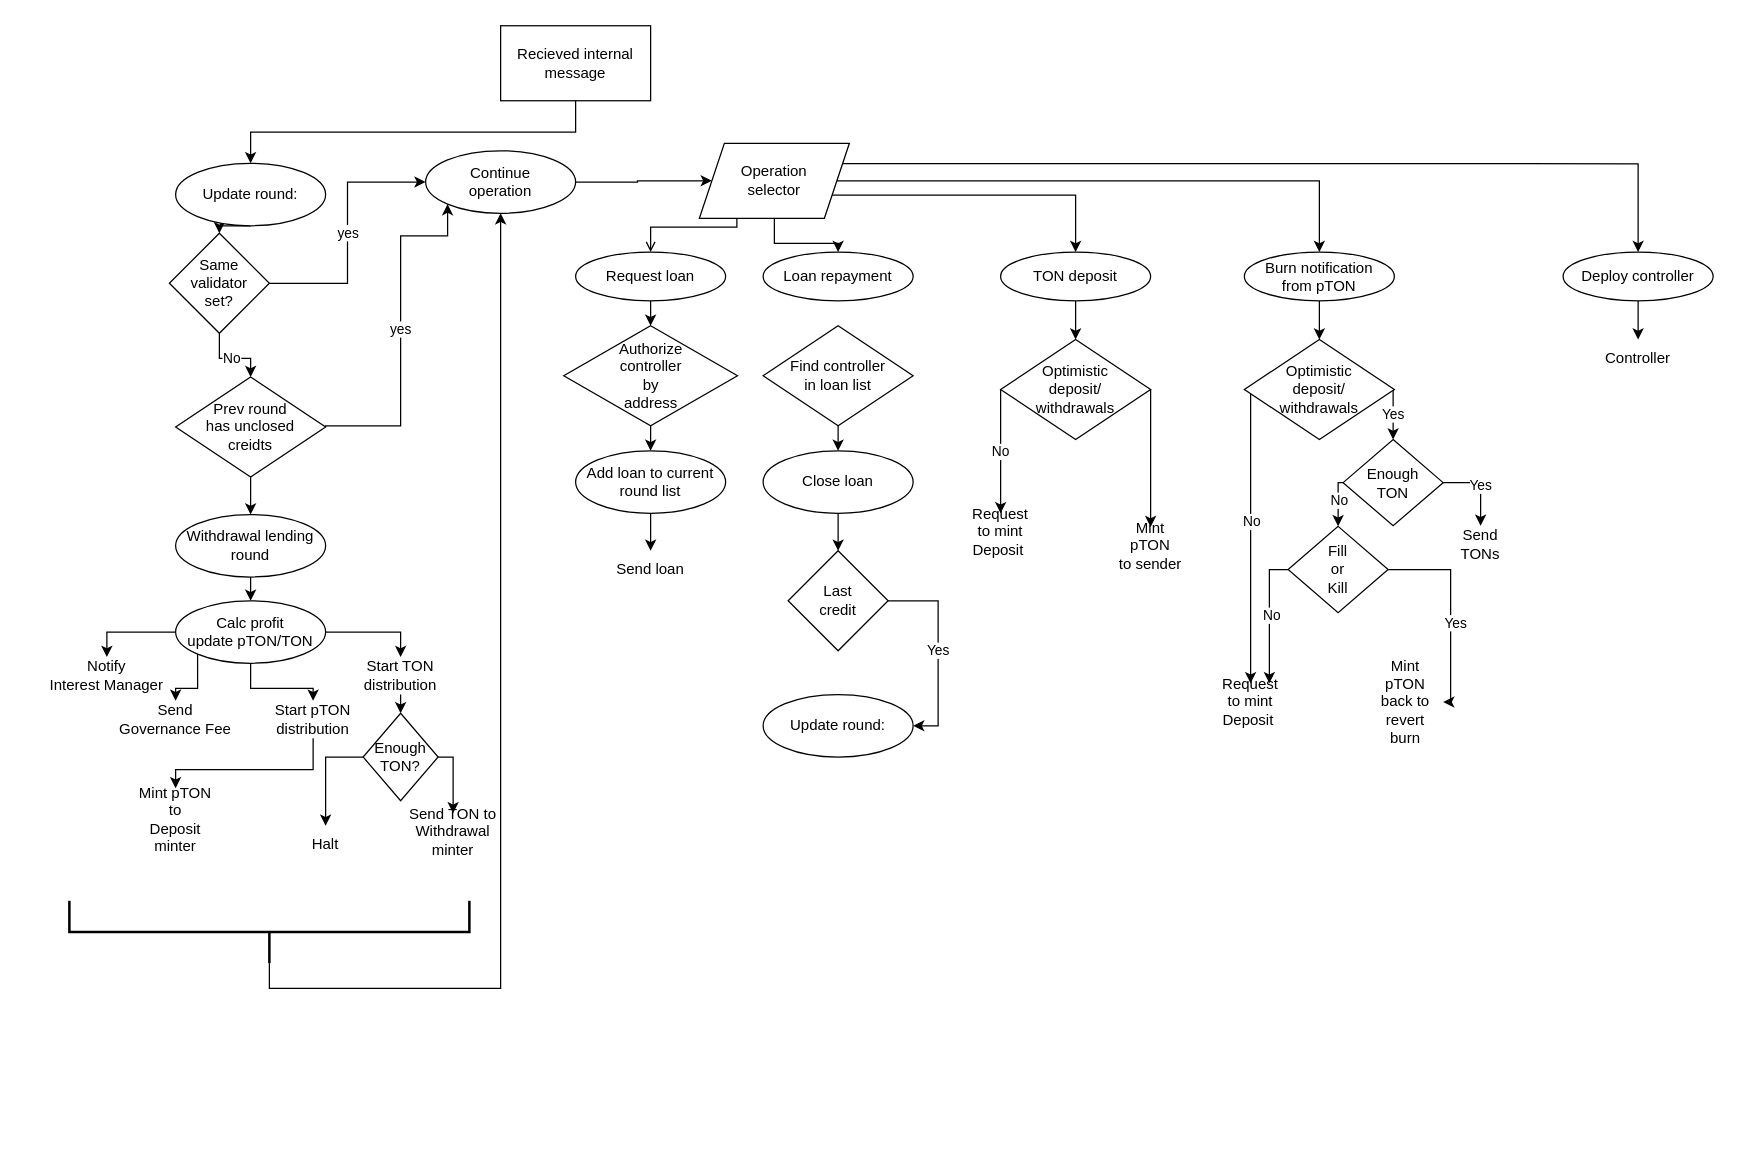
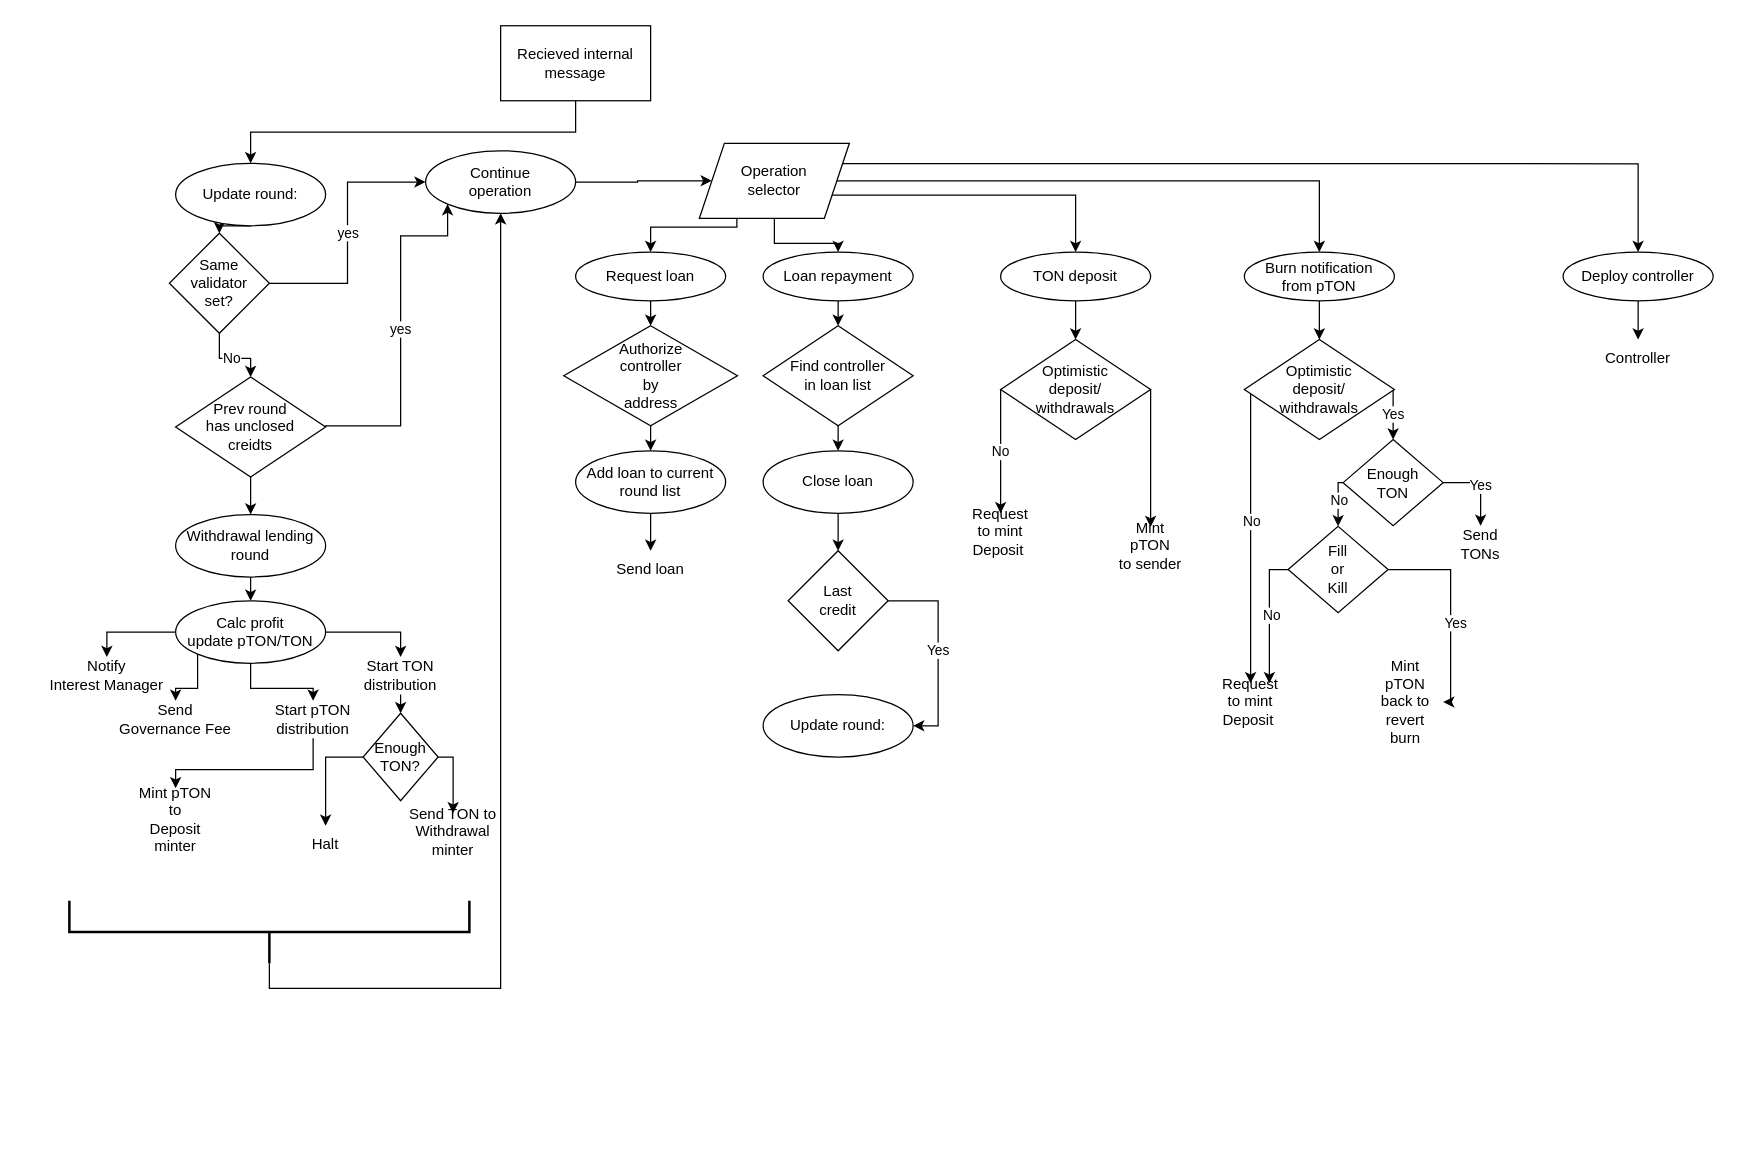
edge "Operation selector" -> "Request loan": arrowhead open -> classic
edge "Loan repayment" -> "Find controller in loan list": added
